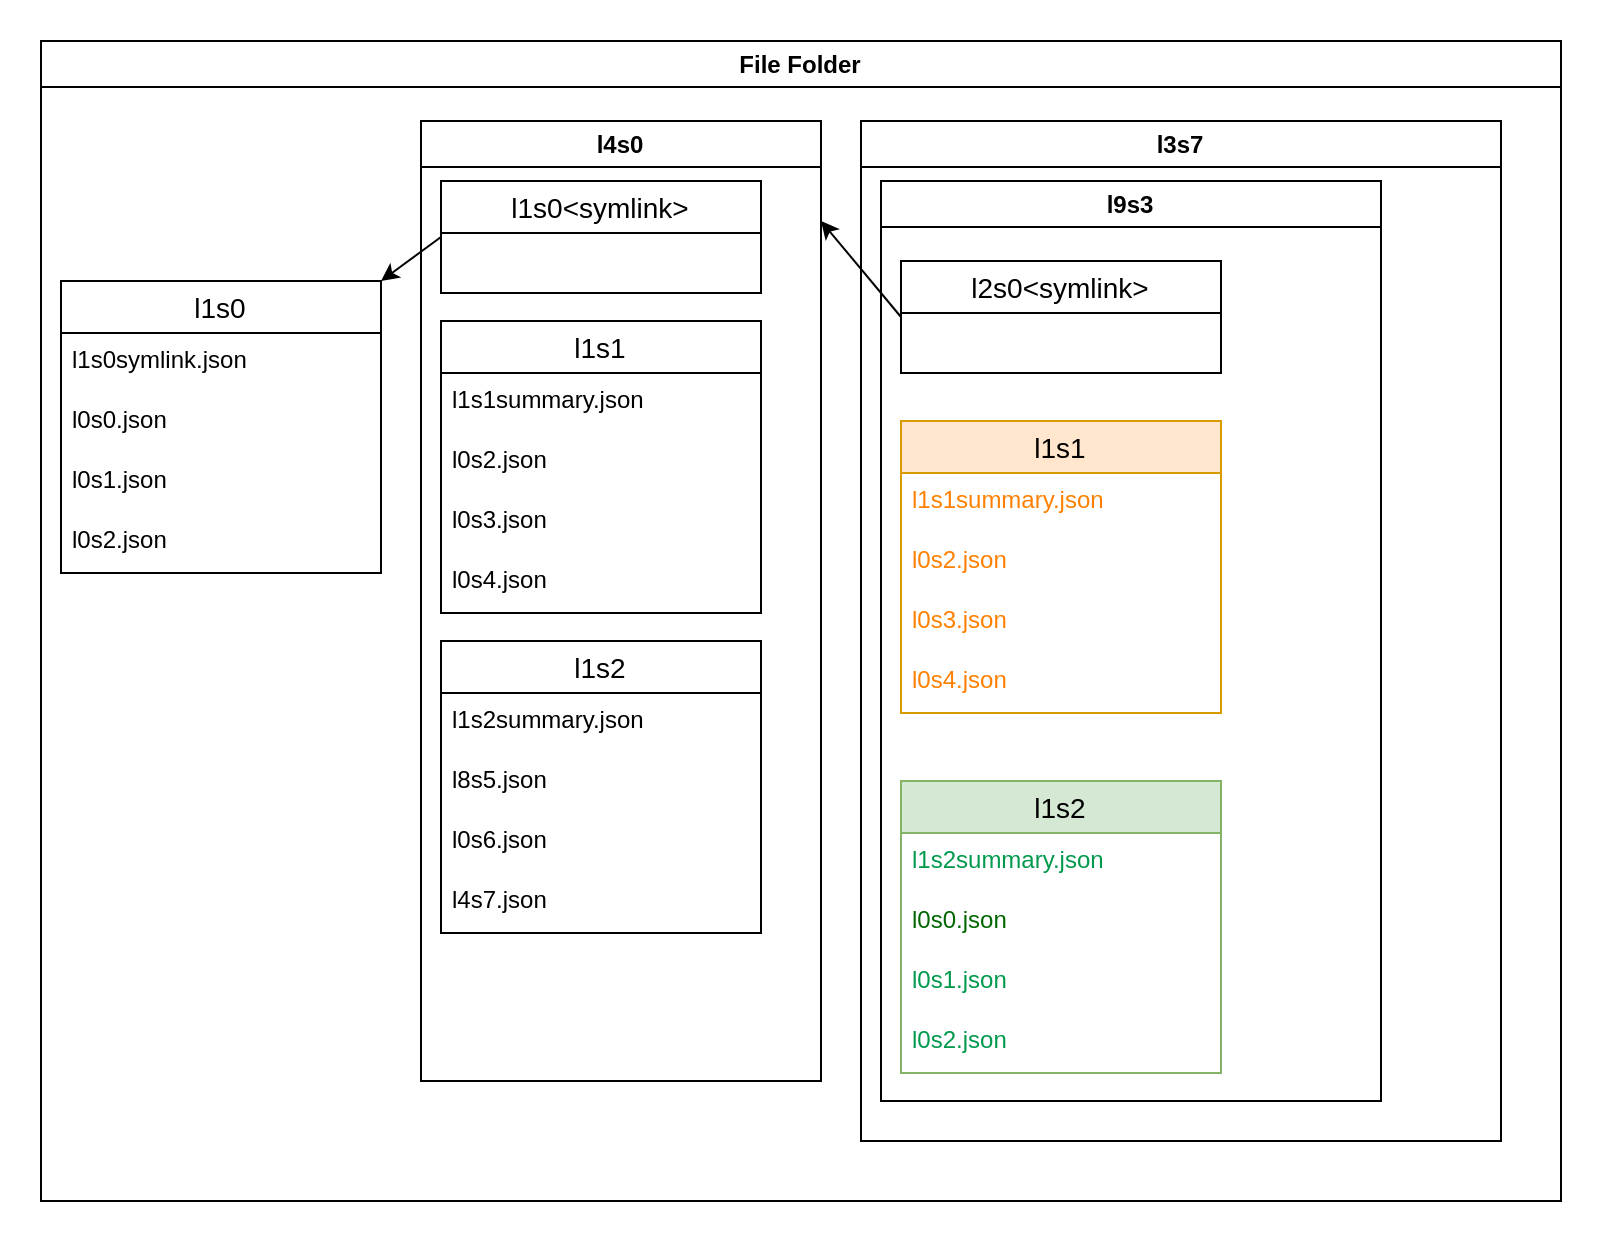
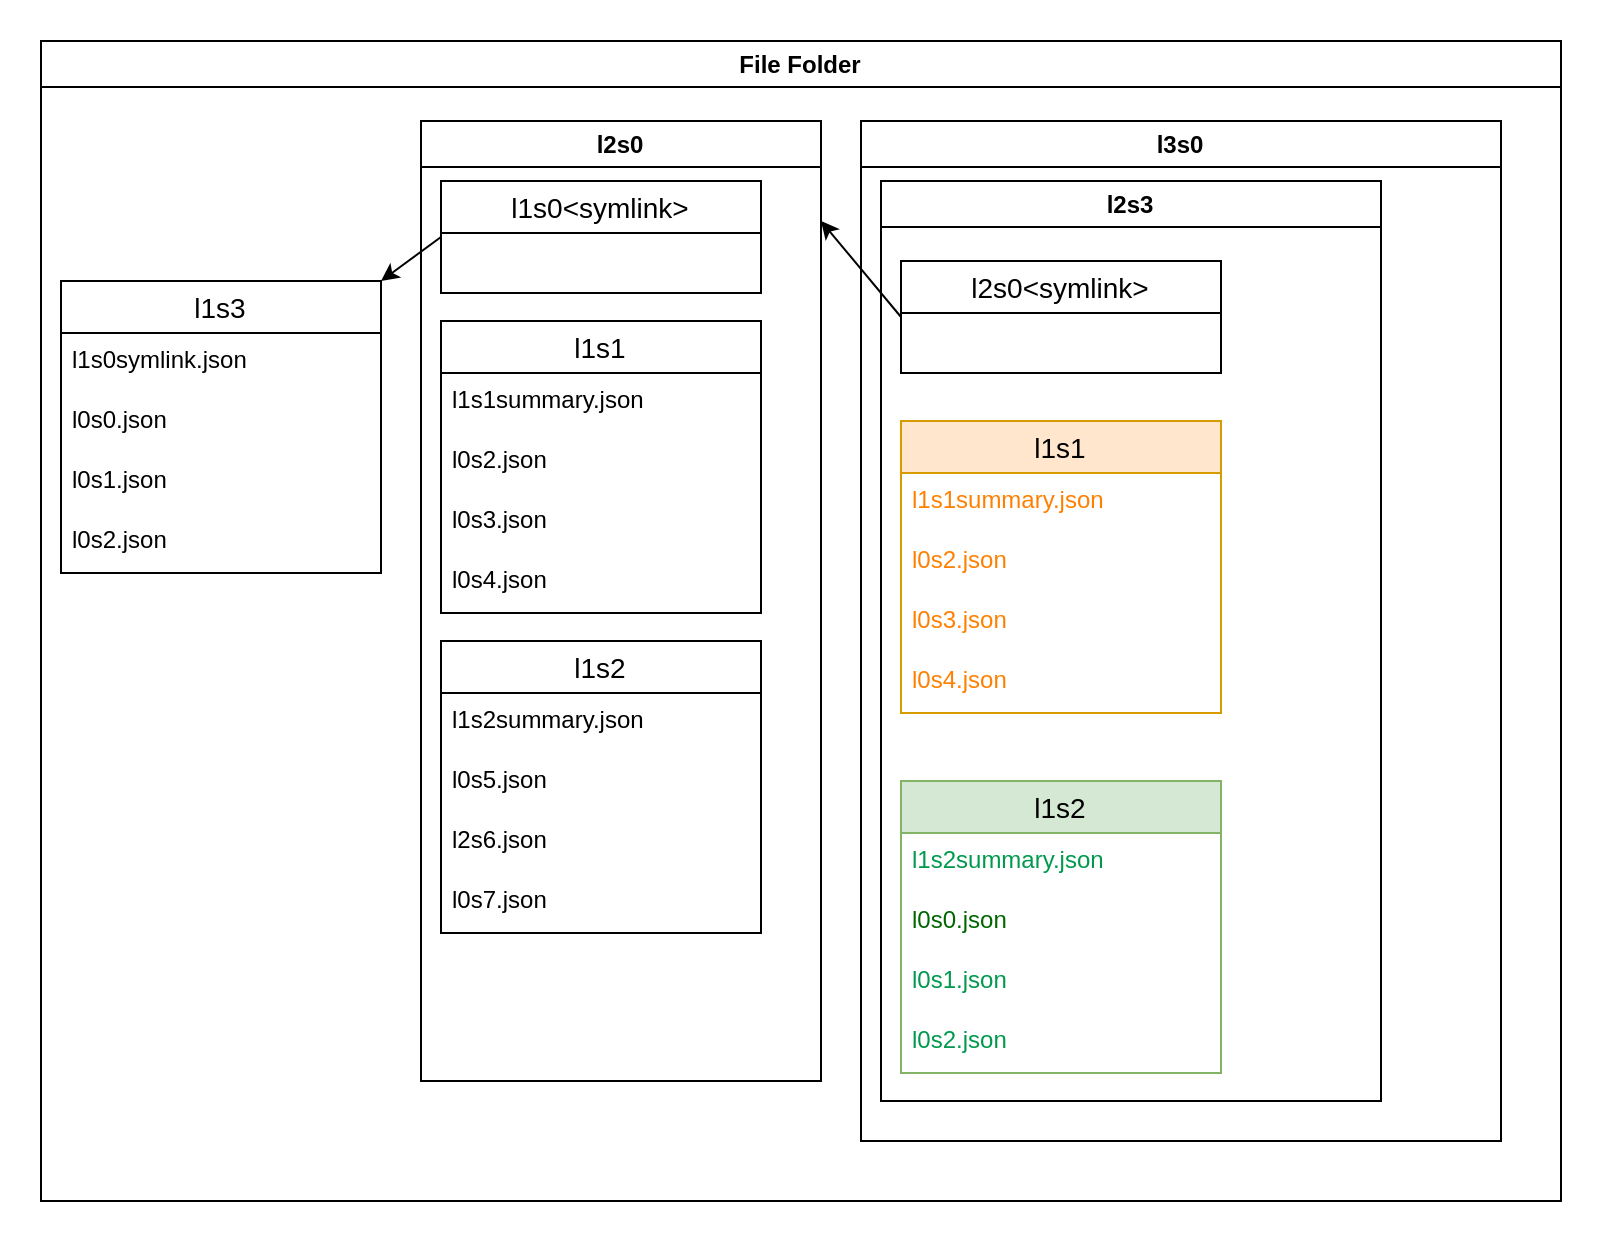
node "l4s0": label "l4s0" -> "l2s0"
node "l3s7": label "l3s7" -> "l3s0"
node "l9s3": label "l9s3" -> "l2s3"
node "l1s0": label "l1s0" -> "l1s3"
node "l8s5.json": label "l8s5.json" -> "l0s5.json"
node "l0s6.json": label "l0s6.json" -> "l2s6.json"
node "l4s7.json": label "l4s7.json" -> "l0s7.json"
